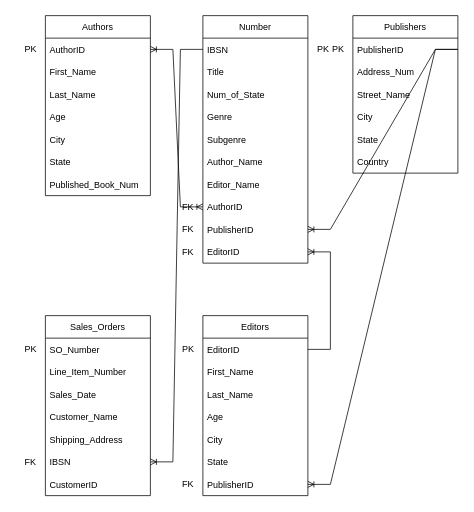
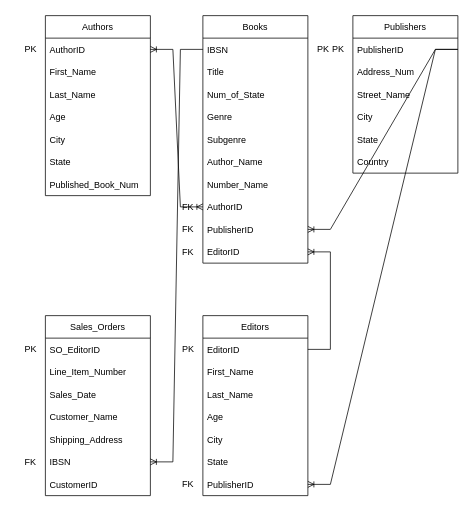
node "Number": label "Number" -> "Books"
node "Editor_Name": label "Editor_Name" -> "Number_Name"
node "SO_Number": label "SO_Number" -> "SO_EditorID"
